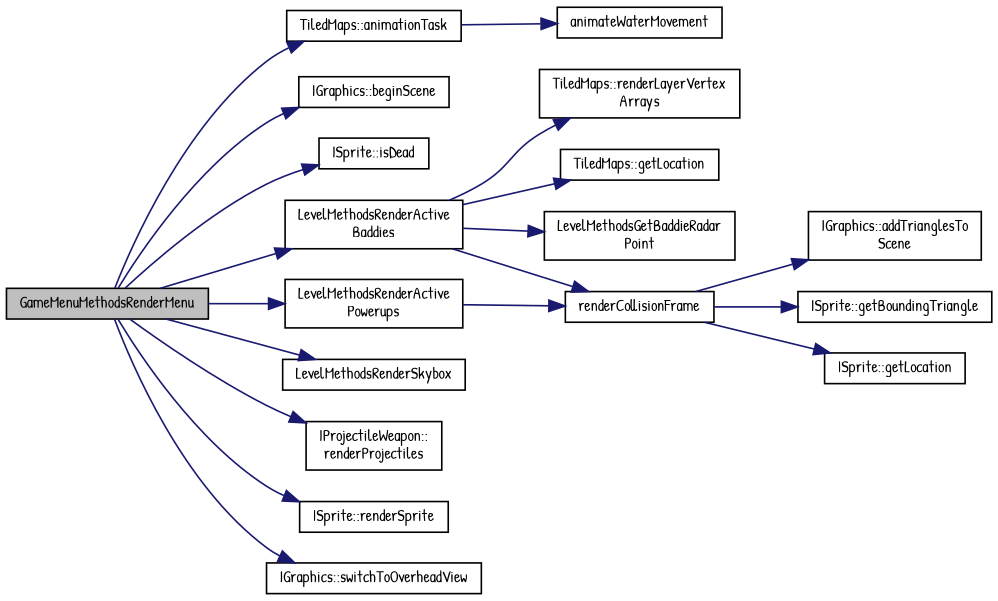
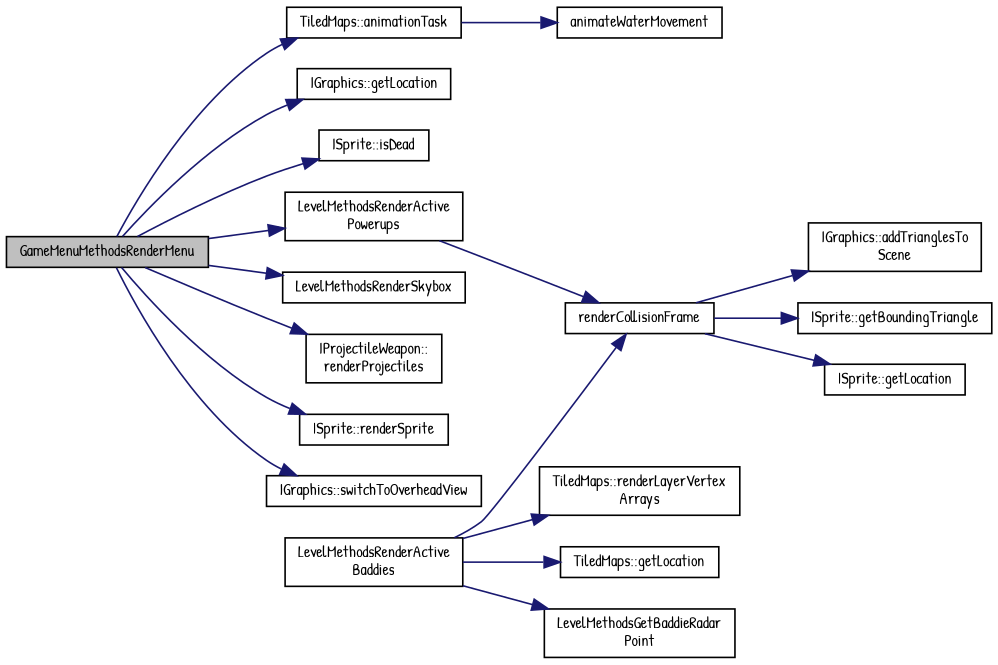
node "IGraphics::beginScene": label "IGraphics::beginScene" -> "IGraphics::getLocation"
edge "GameMenuMethodsRenderMenu" -> "LevelMethodsRenderActive Baddies": removed
